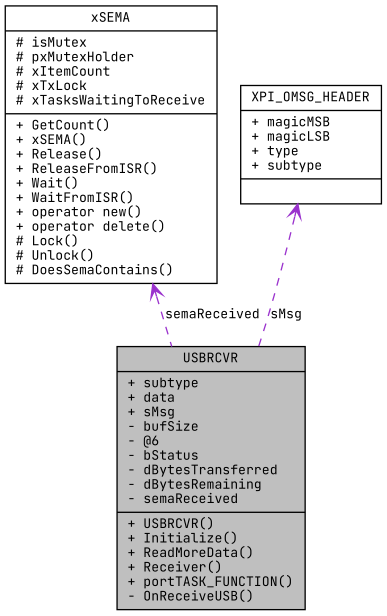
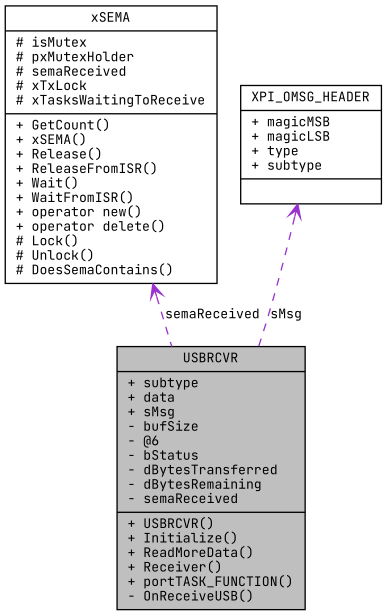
node "xSEMA": text "# xItemCount" -> "# semaReceived"
